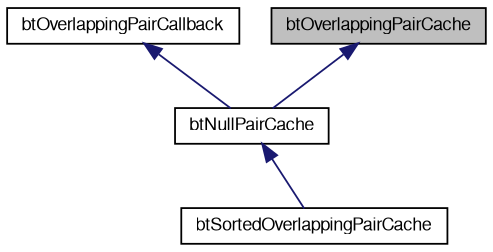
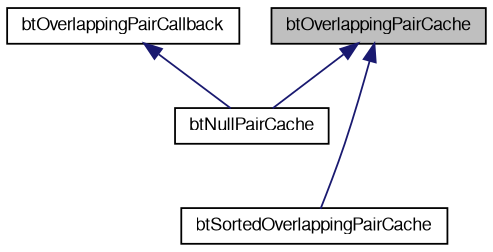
edge "btSortedOverlappingPairCache" -> "btNullPairCache": now "btSortedOverlappingPairCache" -> "btOverlappingPairCache"
